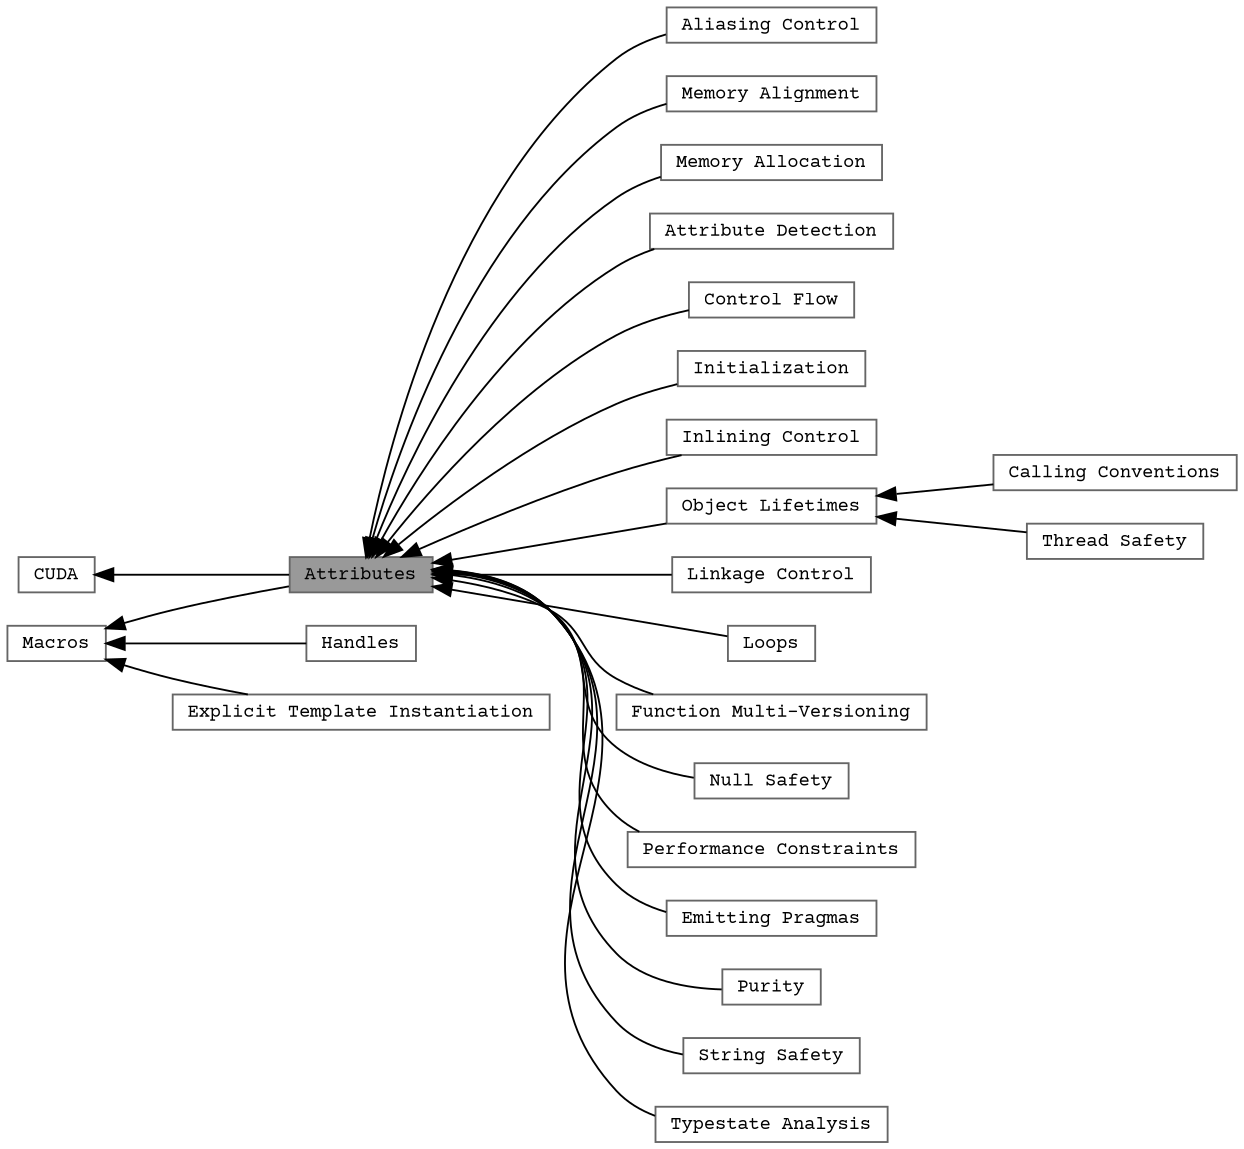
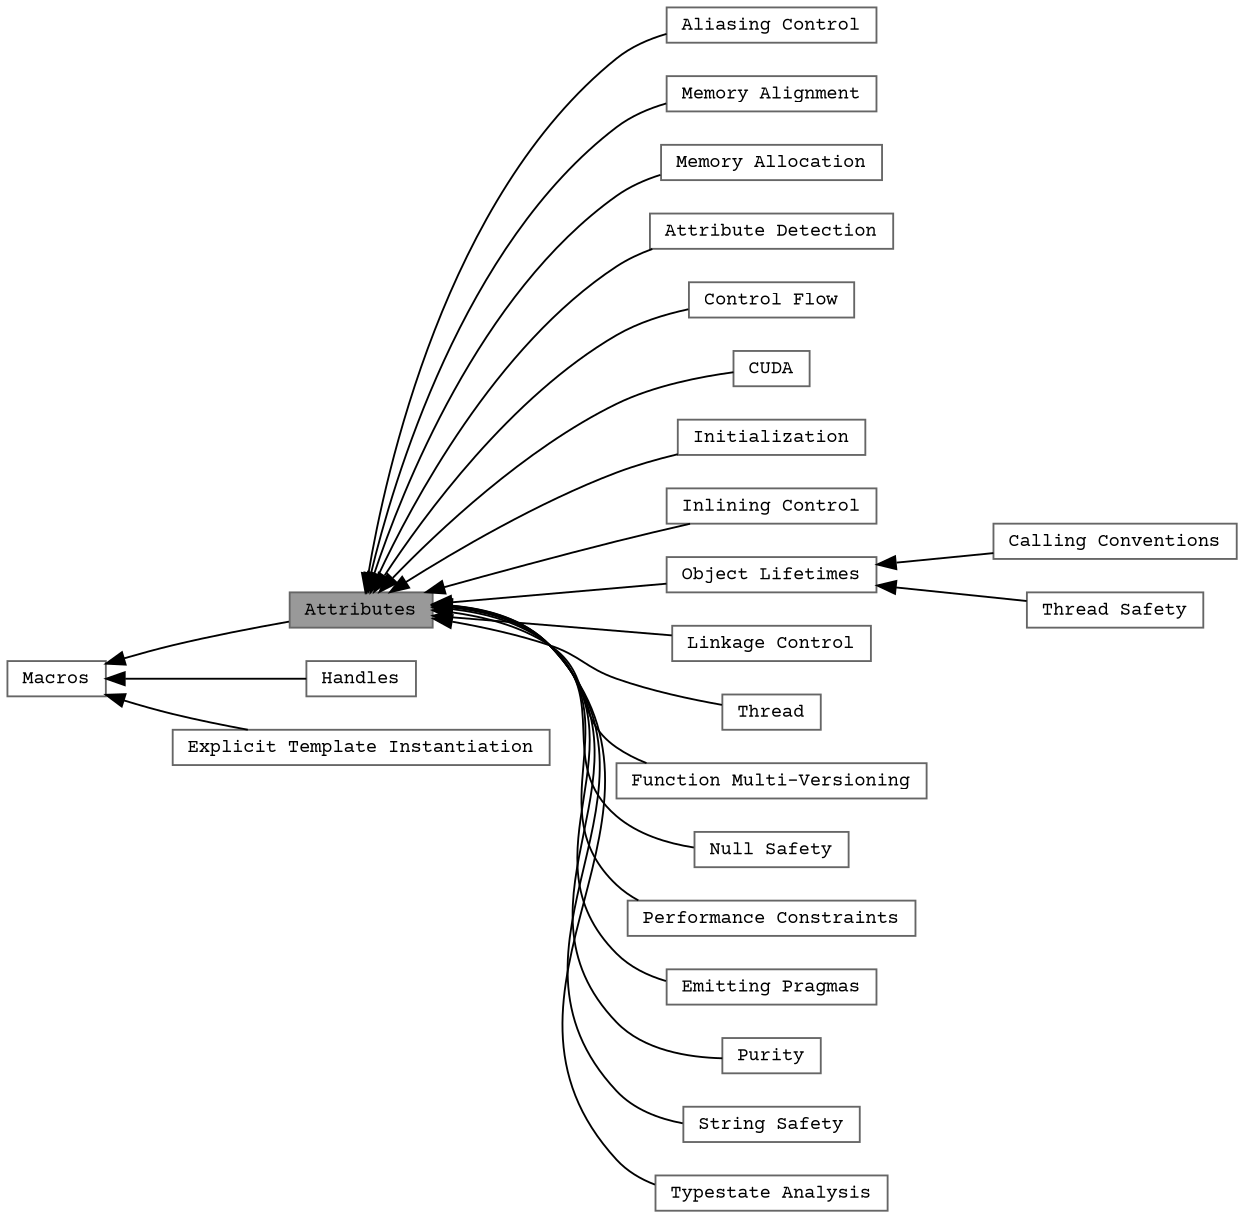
edge "Attributes" -> "CUDA": reversed
node "Loops": label "Loops" -> "Thread"
